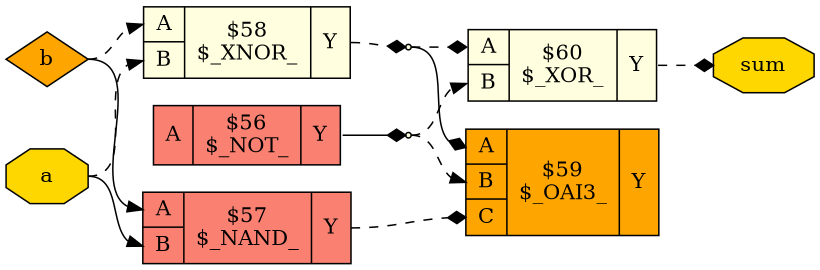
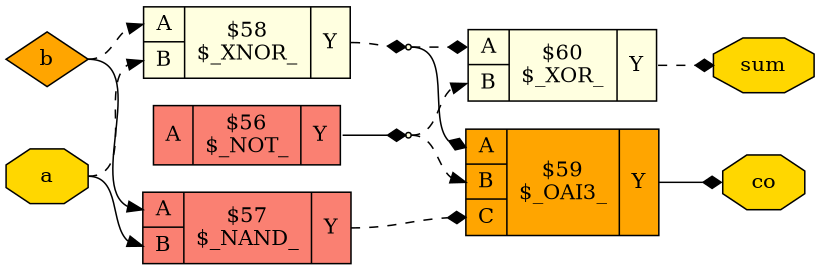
node "co": added
